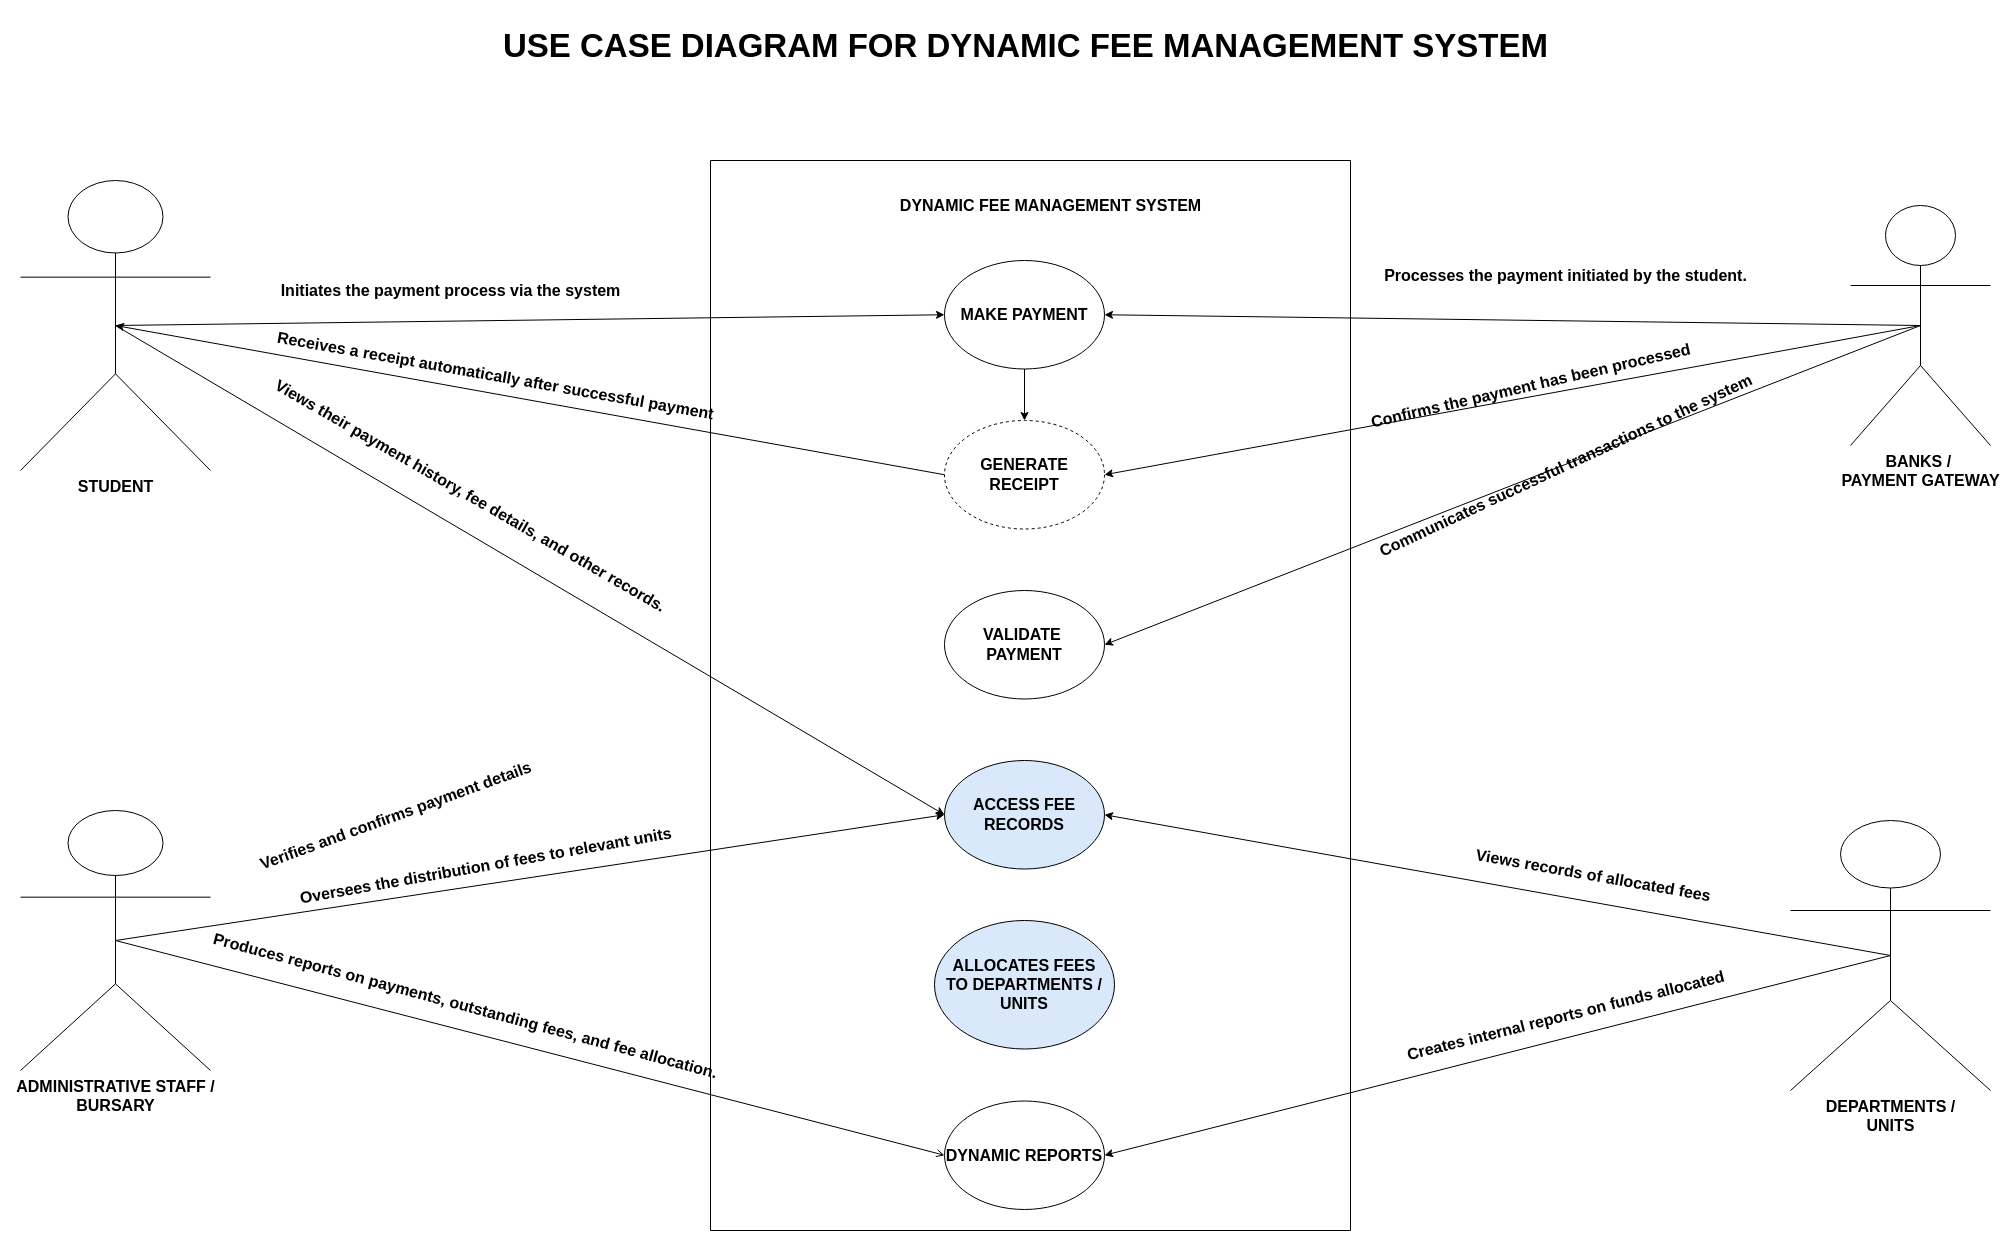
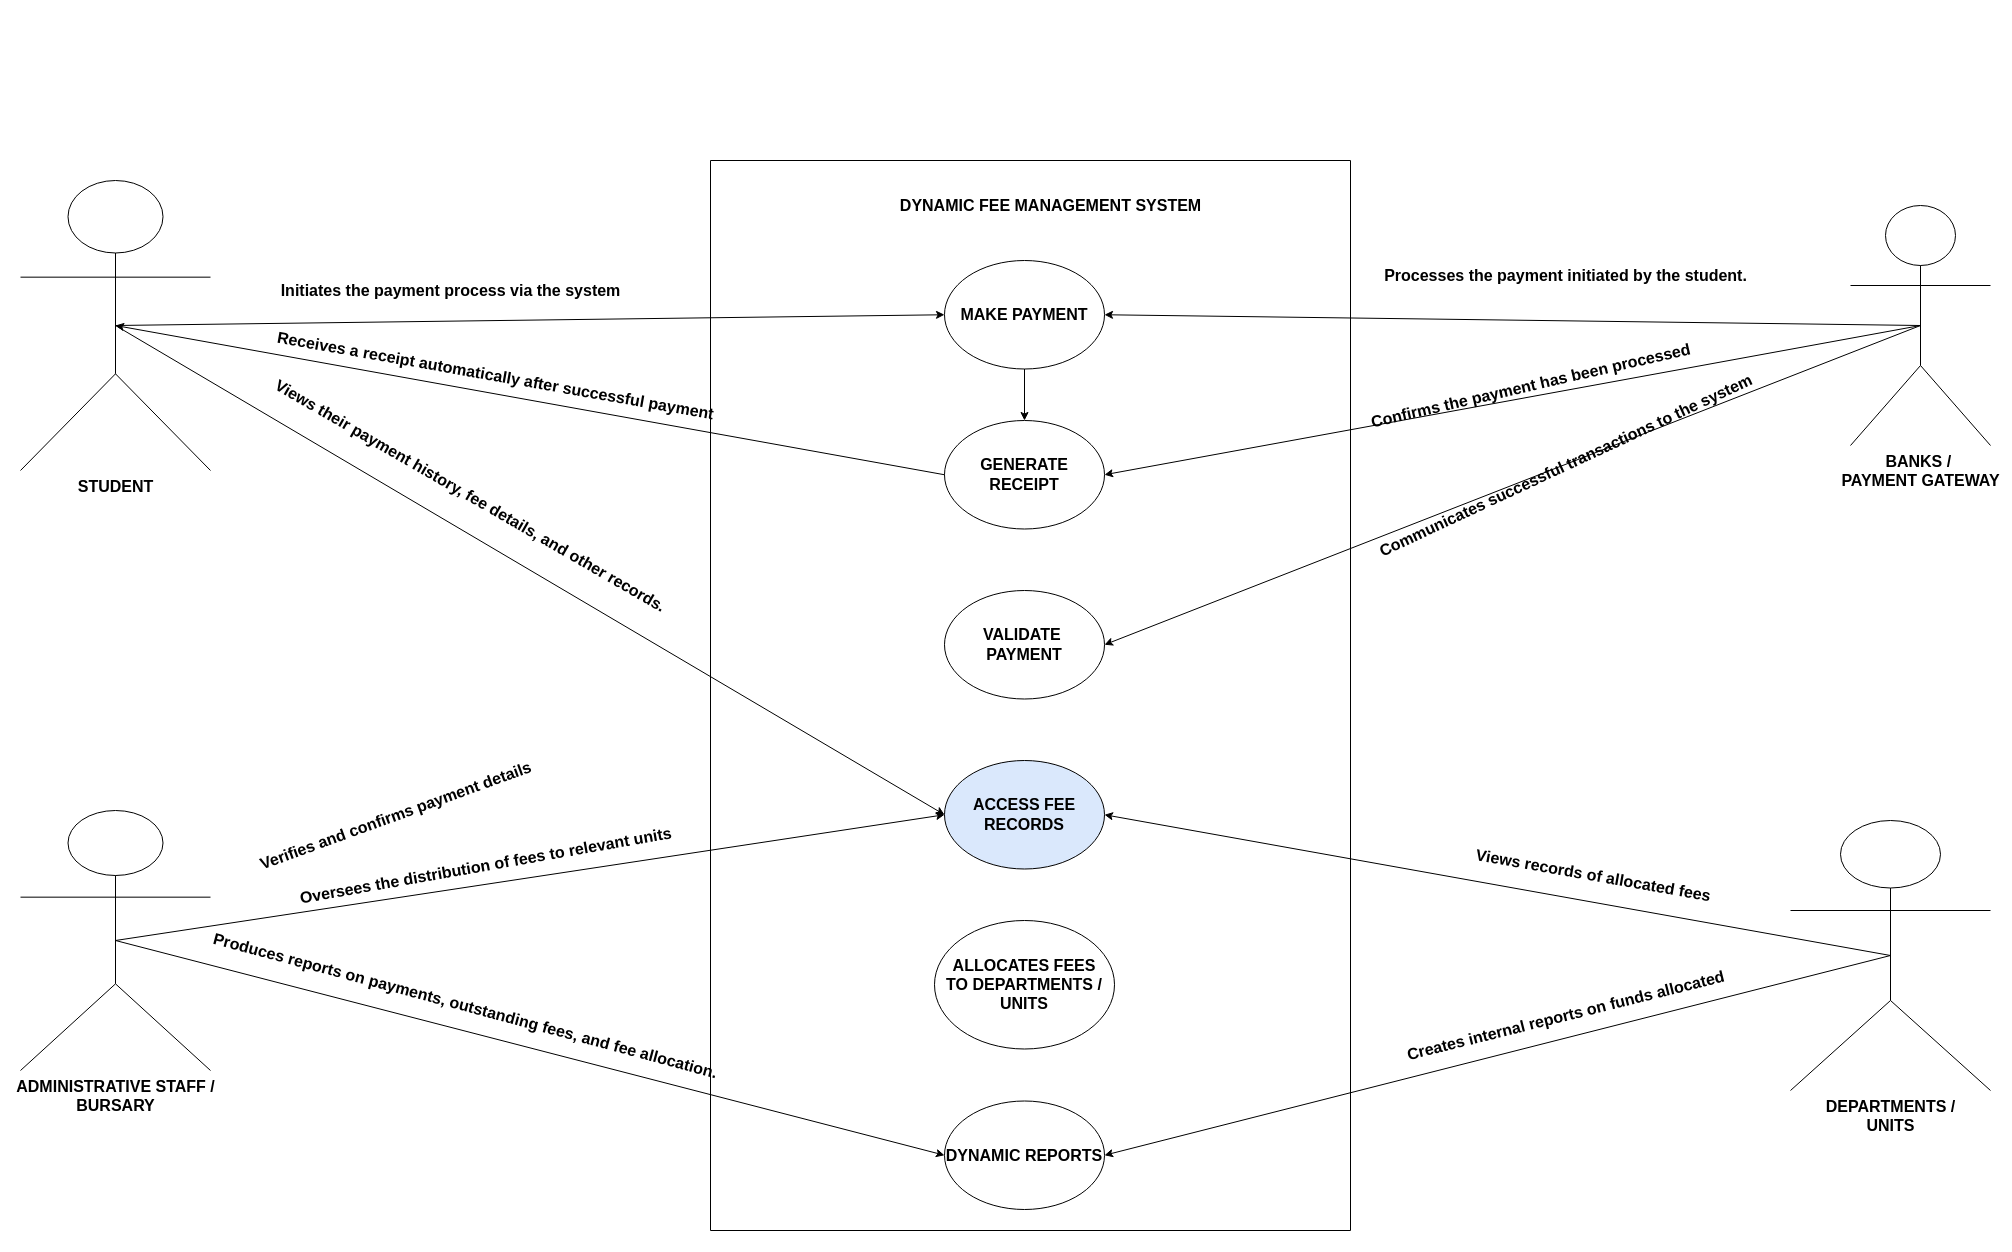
node "USE CASE DIAGRAM FOR DYNAMIC FEE MANAGEMENT SYSTEM": removed
node "GENERATE RECEIPT": style dashed -> solid
node "ALLOCATES FEES TO DEPARTMENTS / UNITS": fillcolor #dae8fc -> #ffffff
edge "ADMINISTRATIVE STAFF / BURSARY" -> "DYNAMIC REPORTS": arrowhead open -> classic
